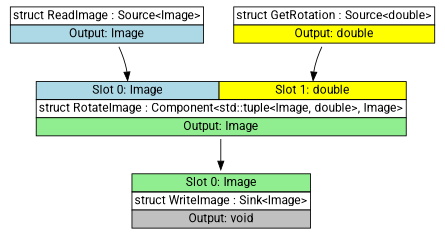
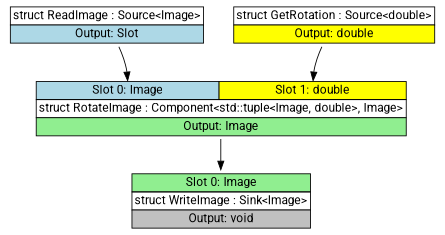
node "struct ReadImage : Source<Image>": text "Output: Image" -> "Output: Slot"
